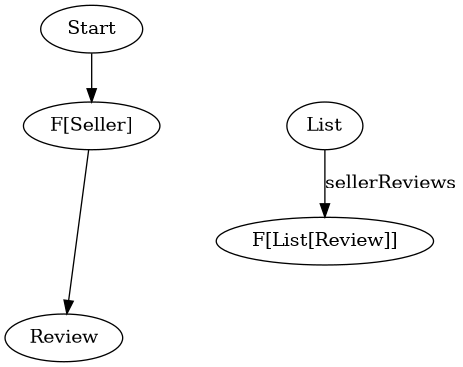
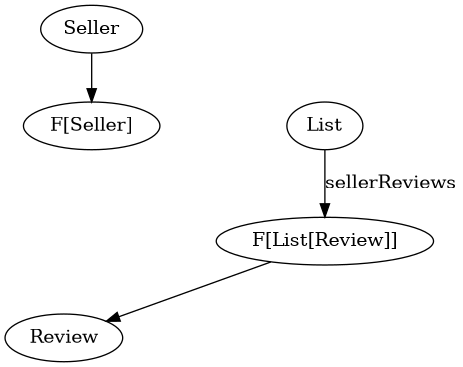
node "Start": label "Start" -> "Seller"
edge "F[Seller]" -> "Review": now "F[List[Review]]" -> "Review"
